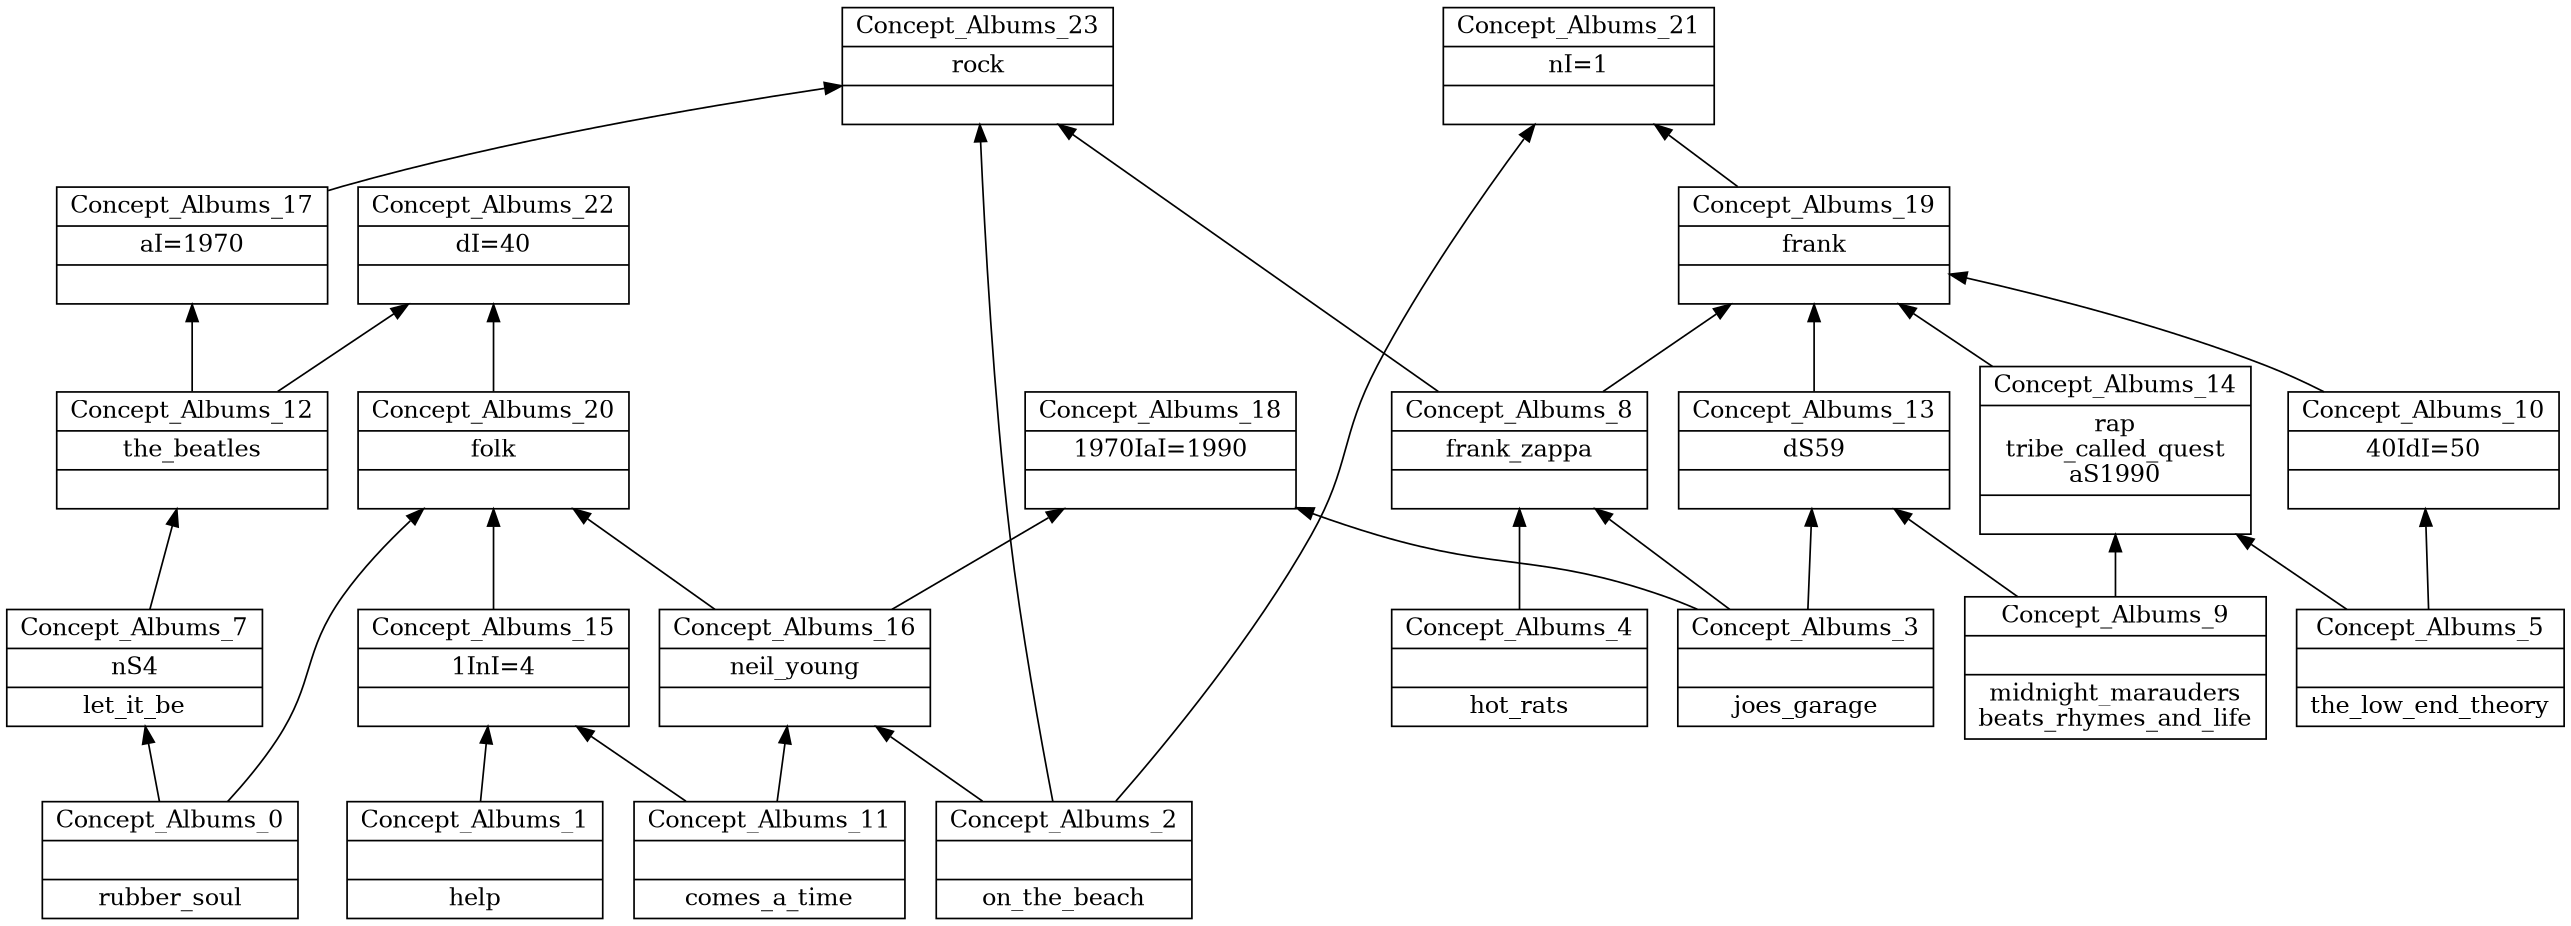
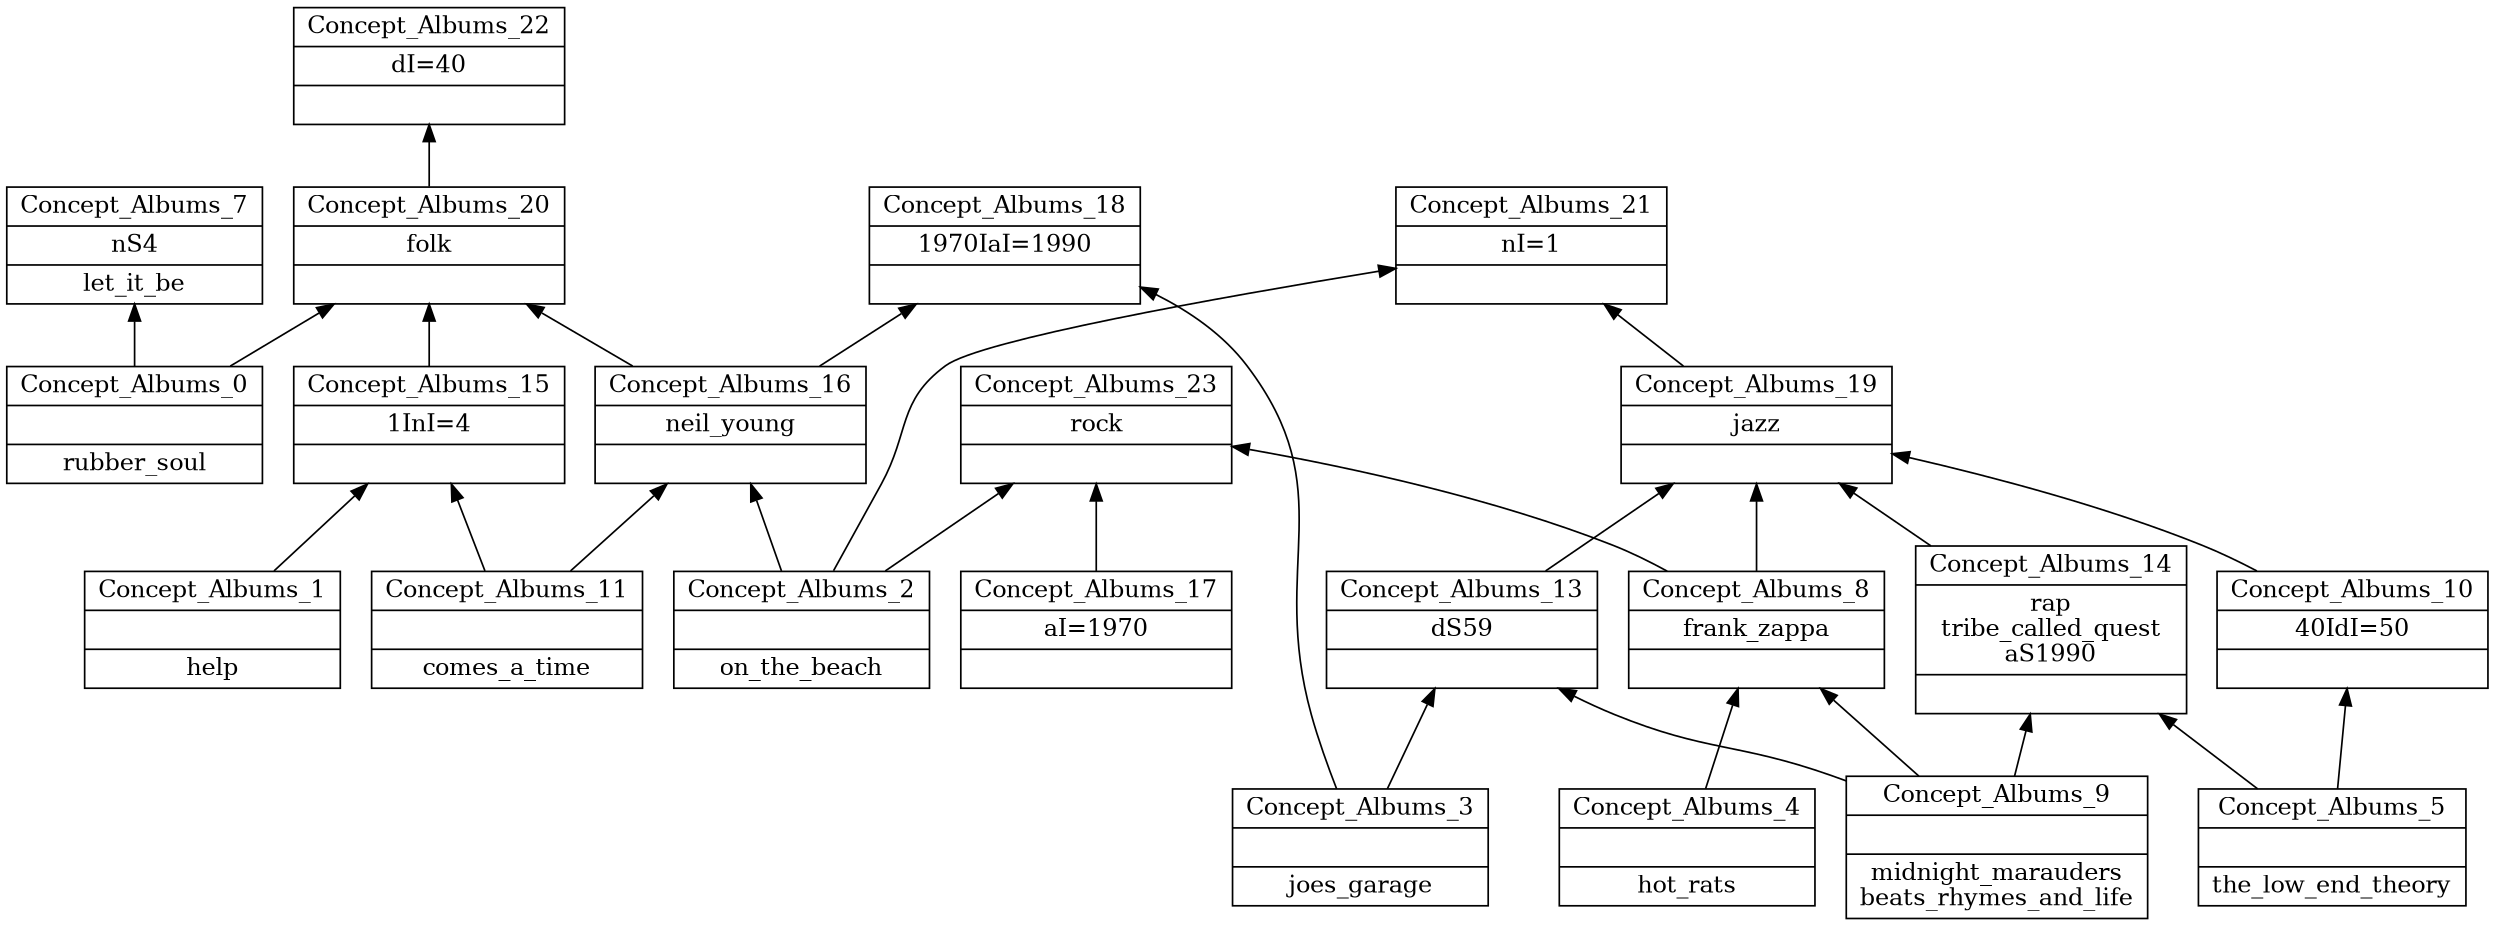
node "Concept_Albums_19": text "frank" -> "jazz"
node "Concept_Albums_12": removed
edge "Concept_Albums_3" -> "Concept_Albums_8": now "Concept_Albums_9" -> "Concept_Albums_8"
